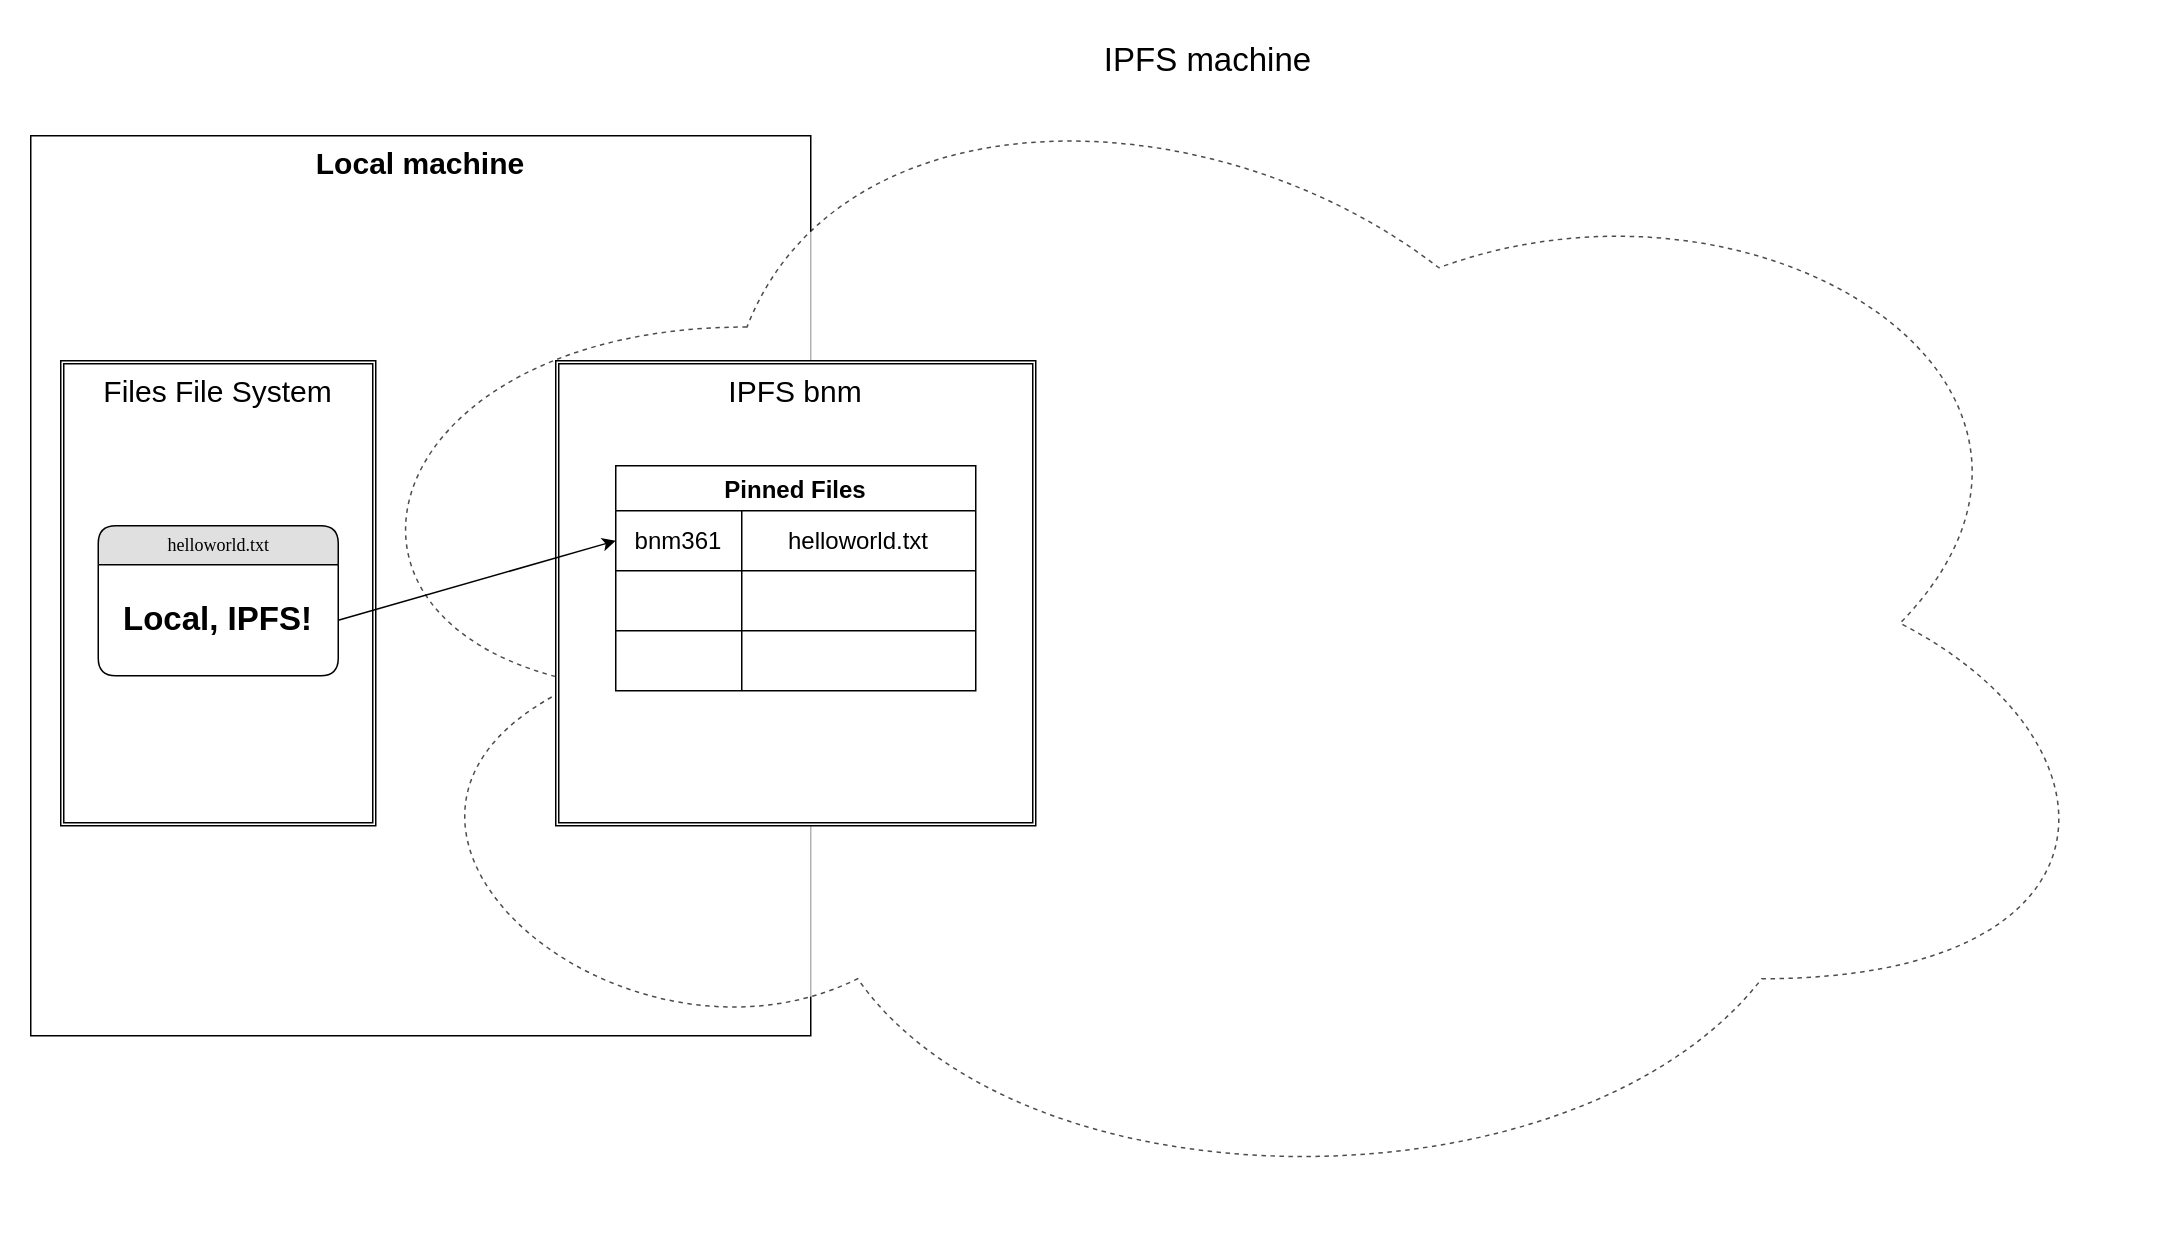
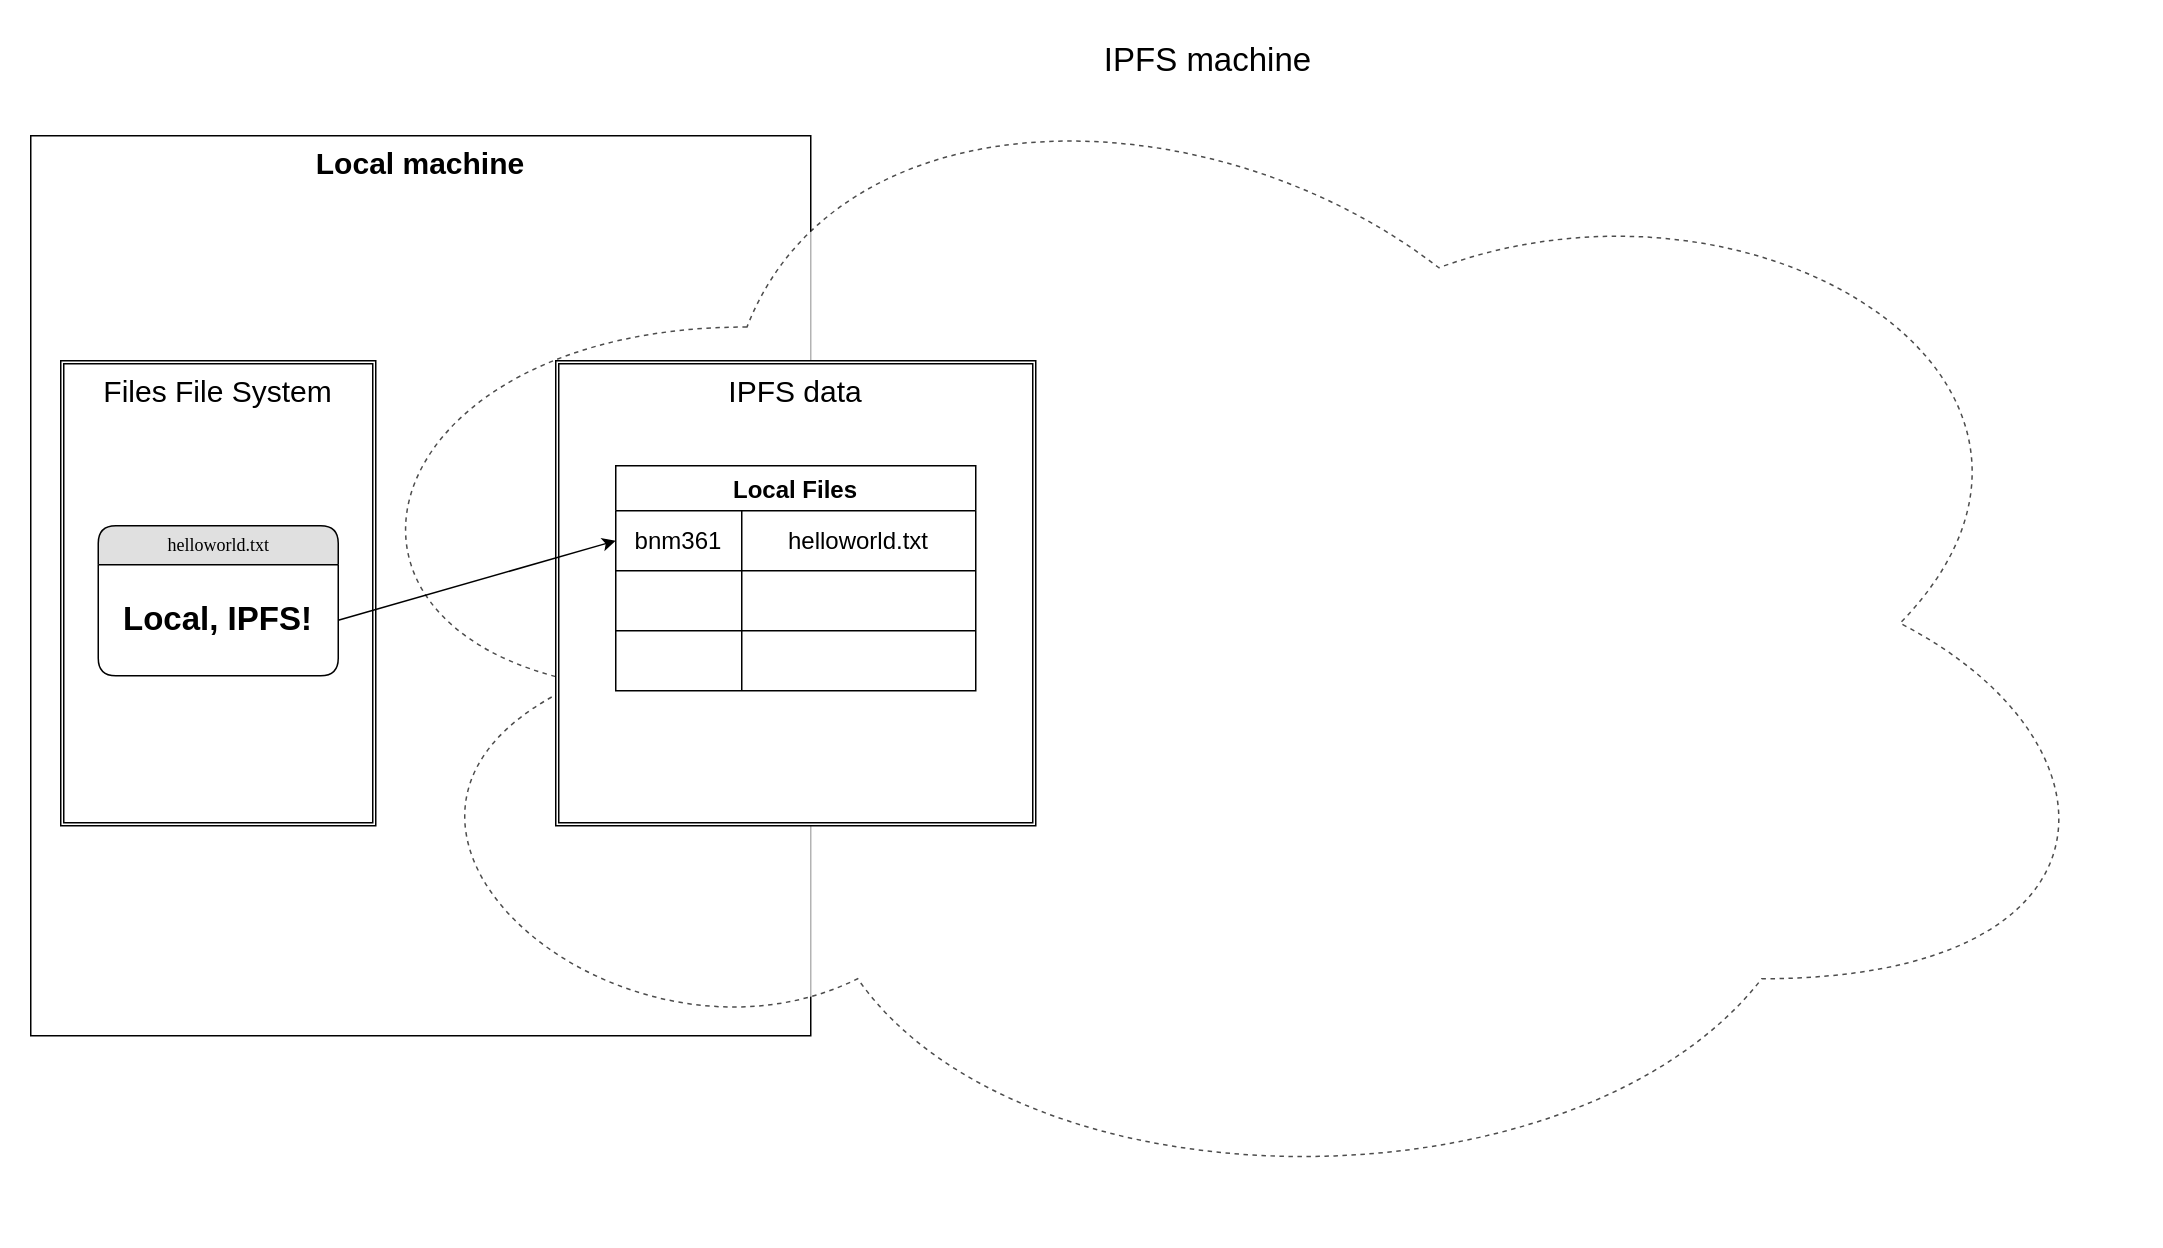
node "IPFS bnm": label "IPFS bnm" -> "IPFS data"
node "Pinned Files": label "Pinned Files" -> "Local Files"
